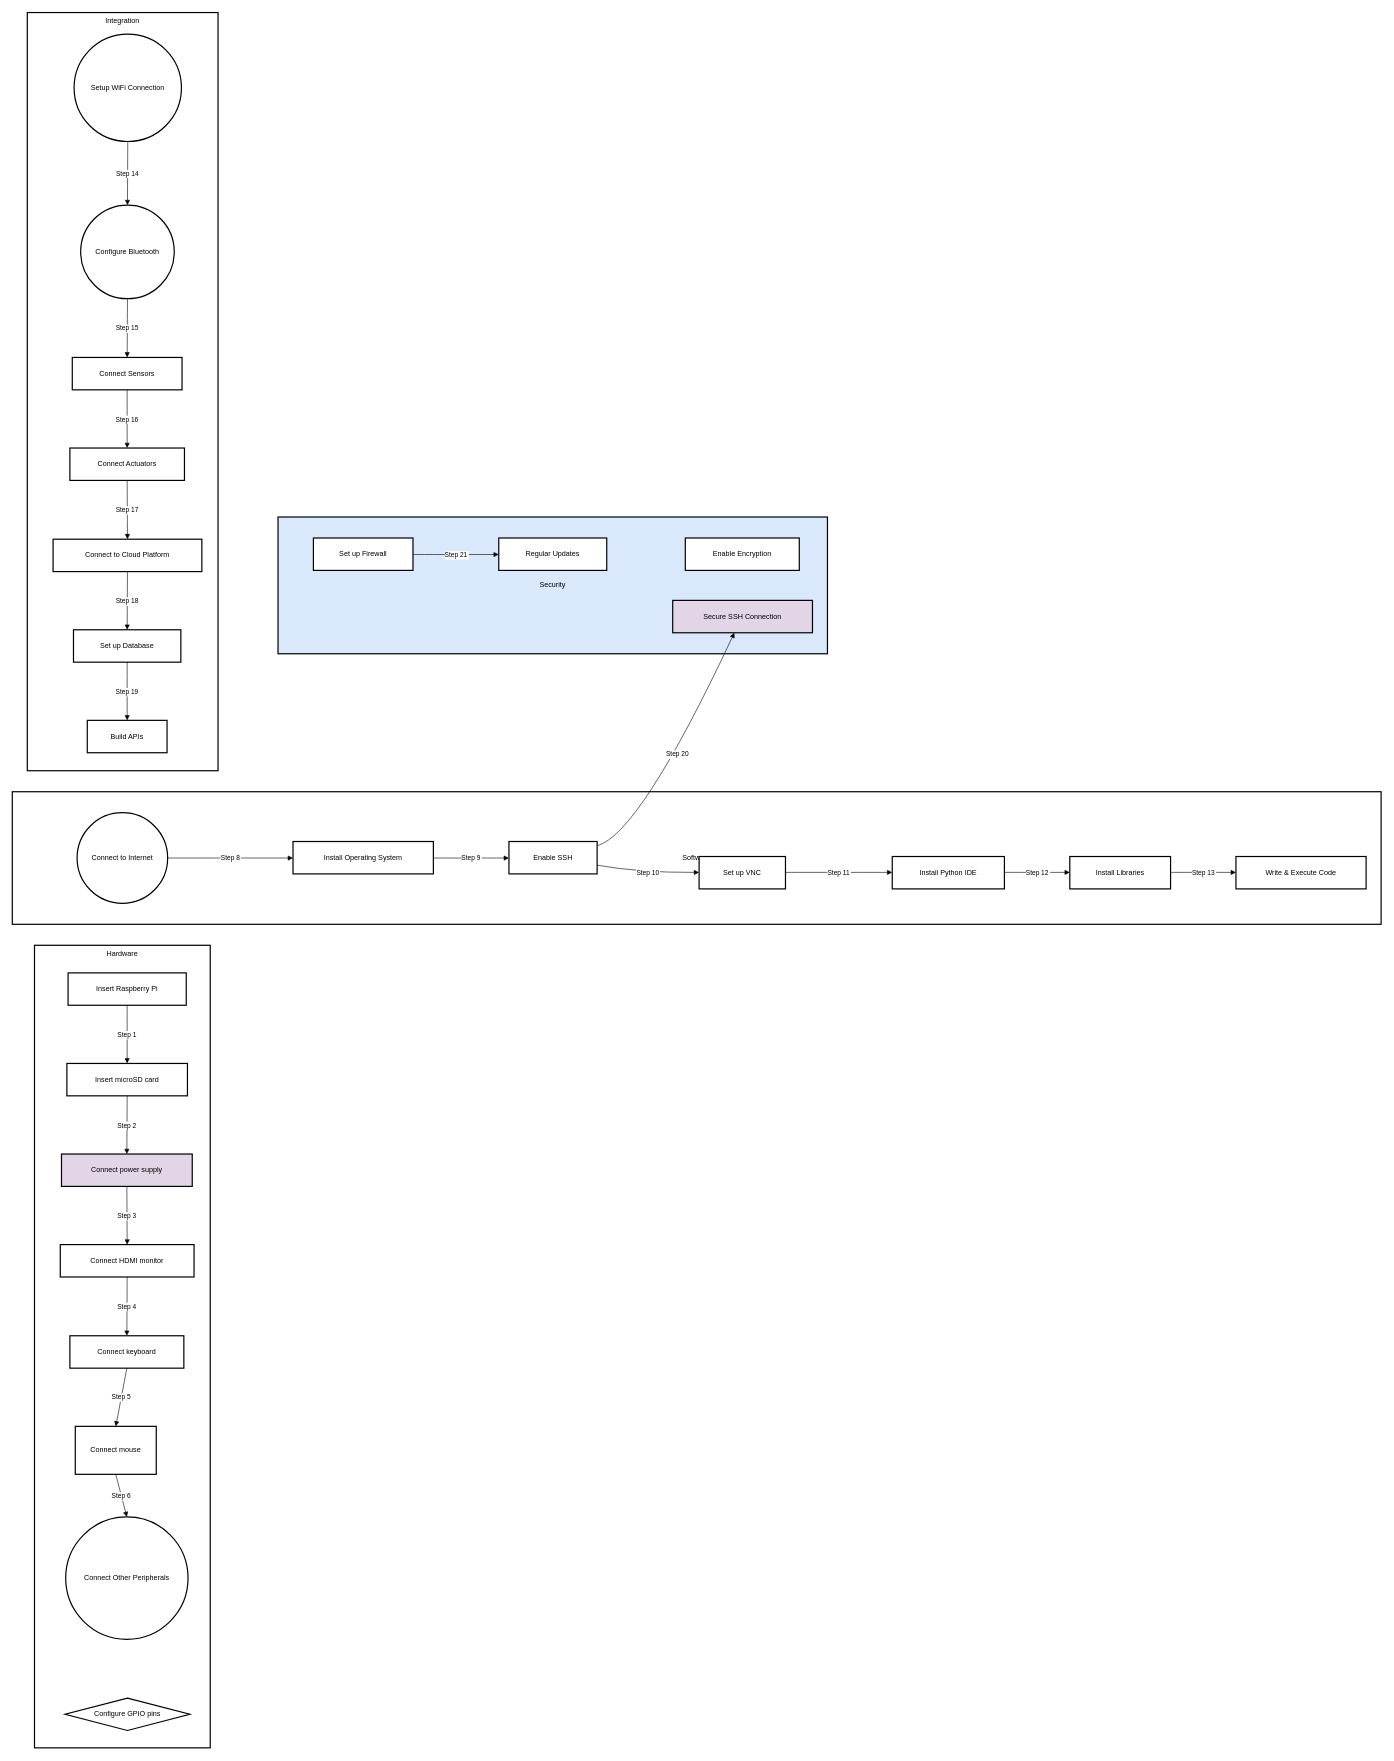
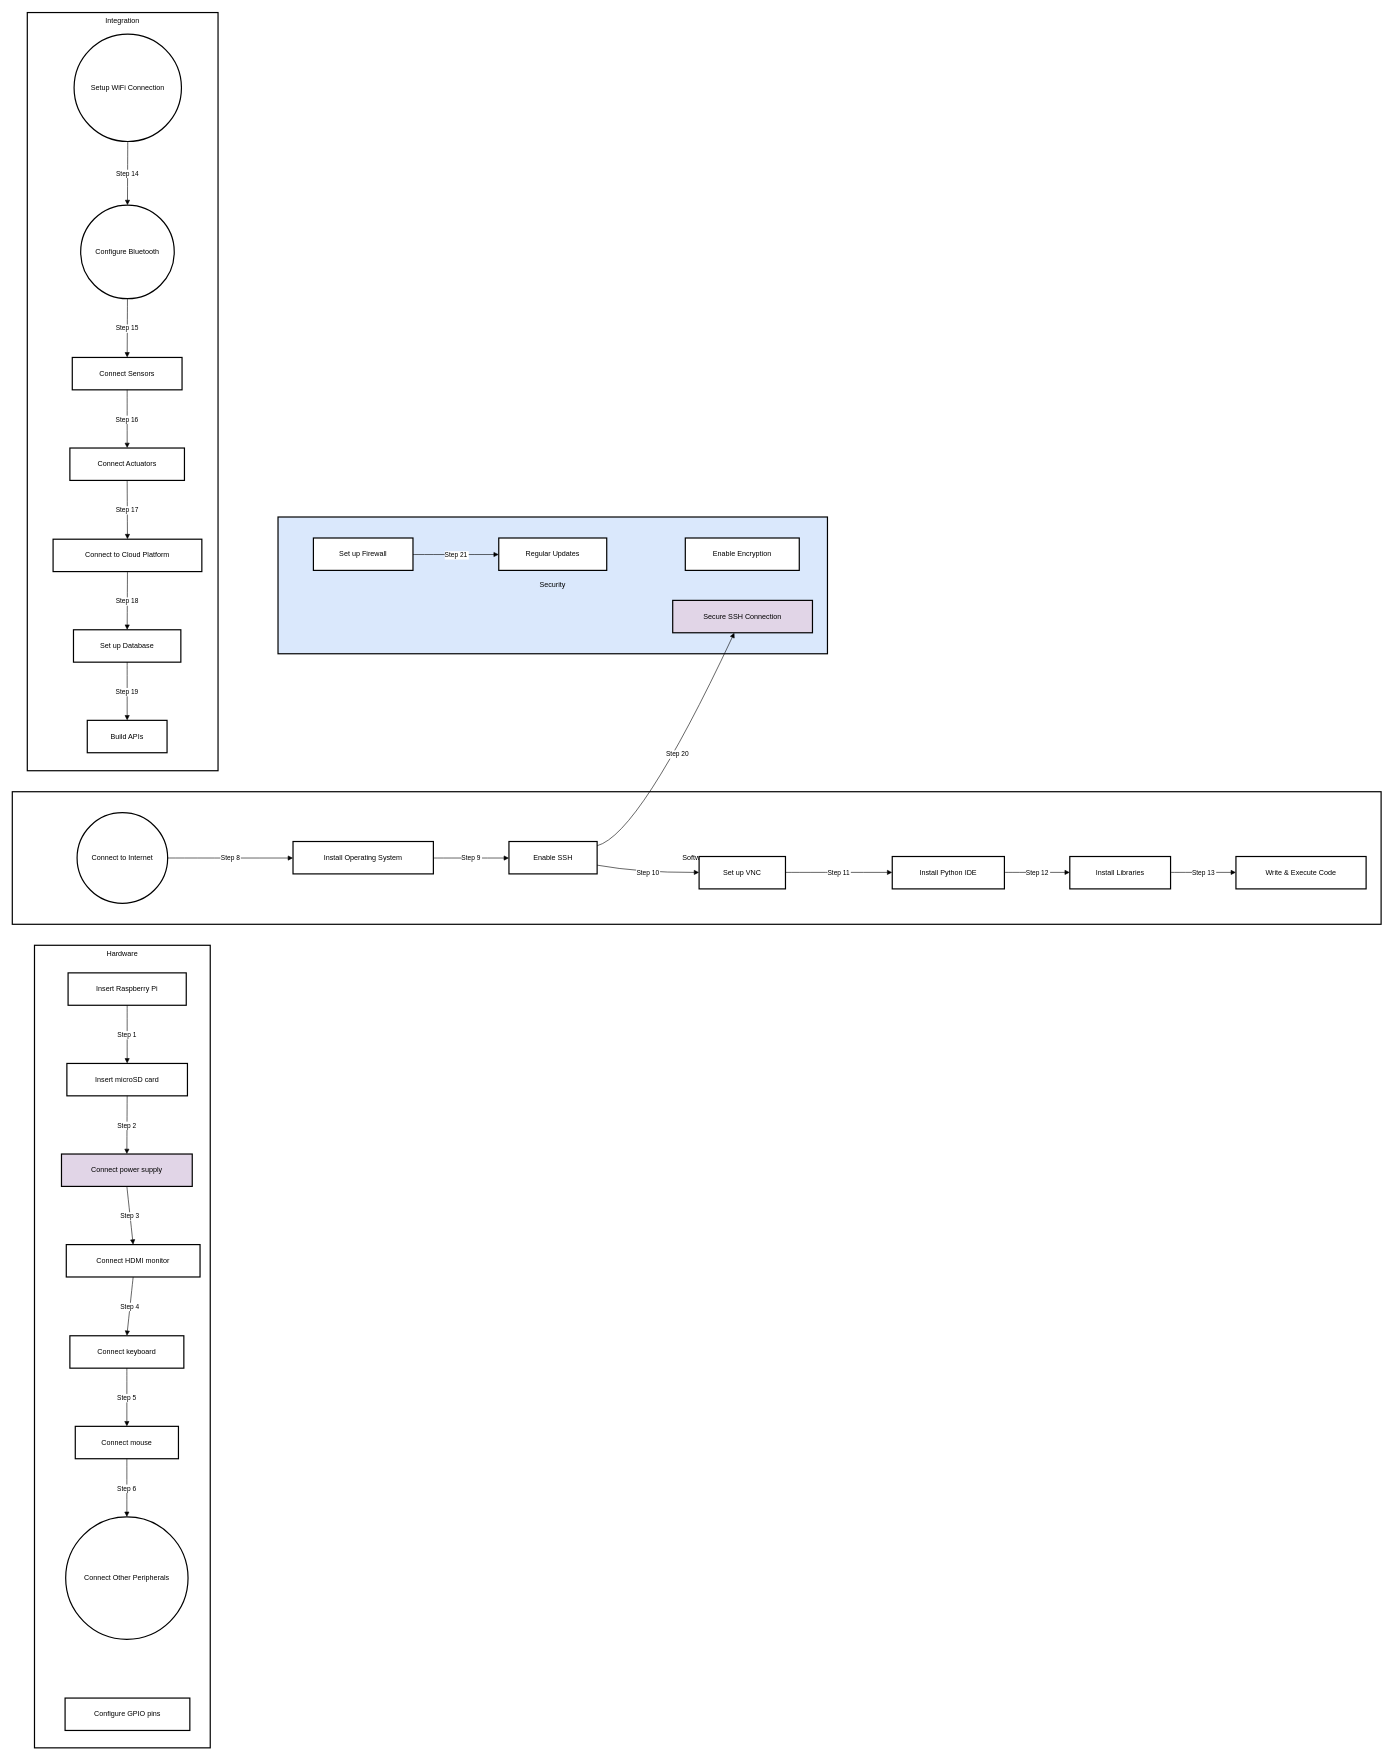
node "Connect HDMI monitor": moved (127, 1261) -> (133, 1261)
node "Connect mouse": size 81x48 -> 103x32
node "Configure GPIO pins": shape diamond -> rectangle
